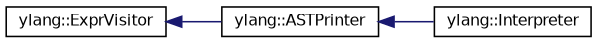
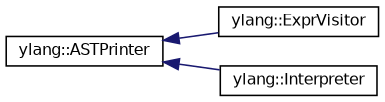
edge "ylang::ASTPrinter" -> "ylang::ExprVisitor": reversed
